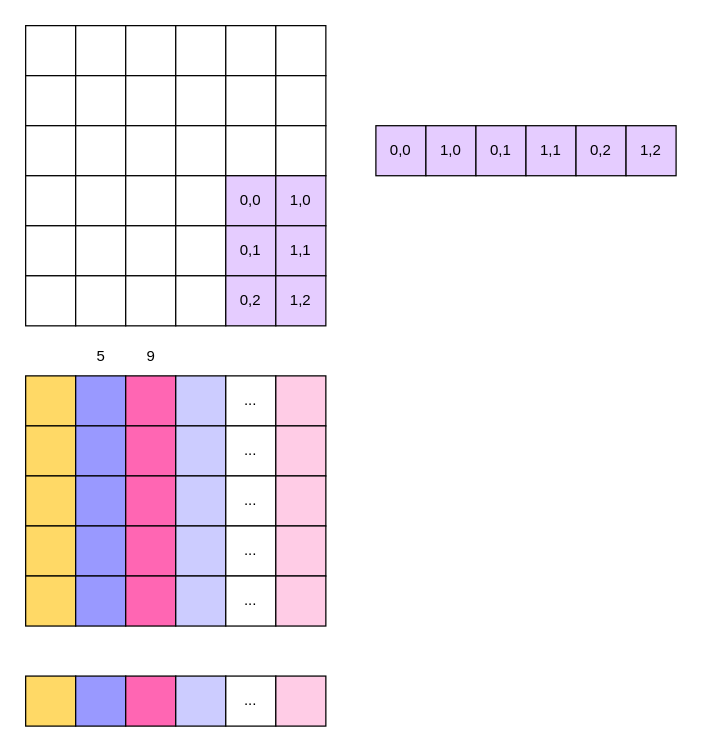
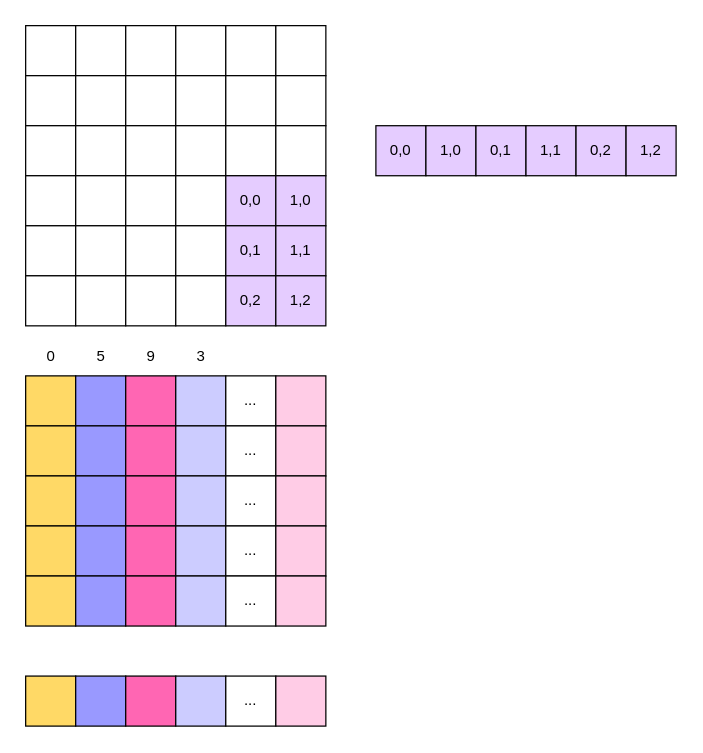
node "0": added
node "3": added
